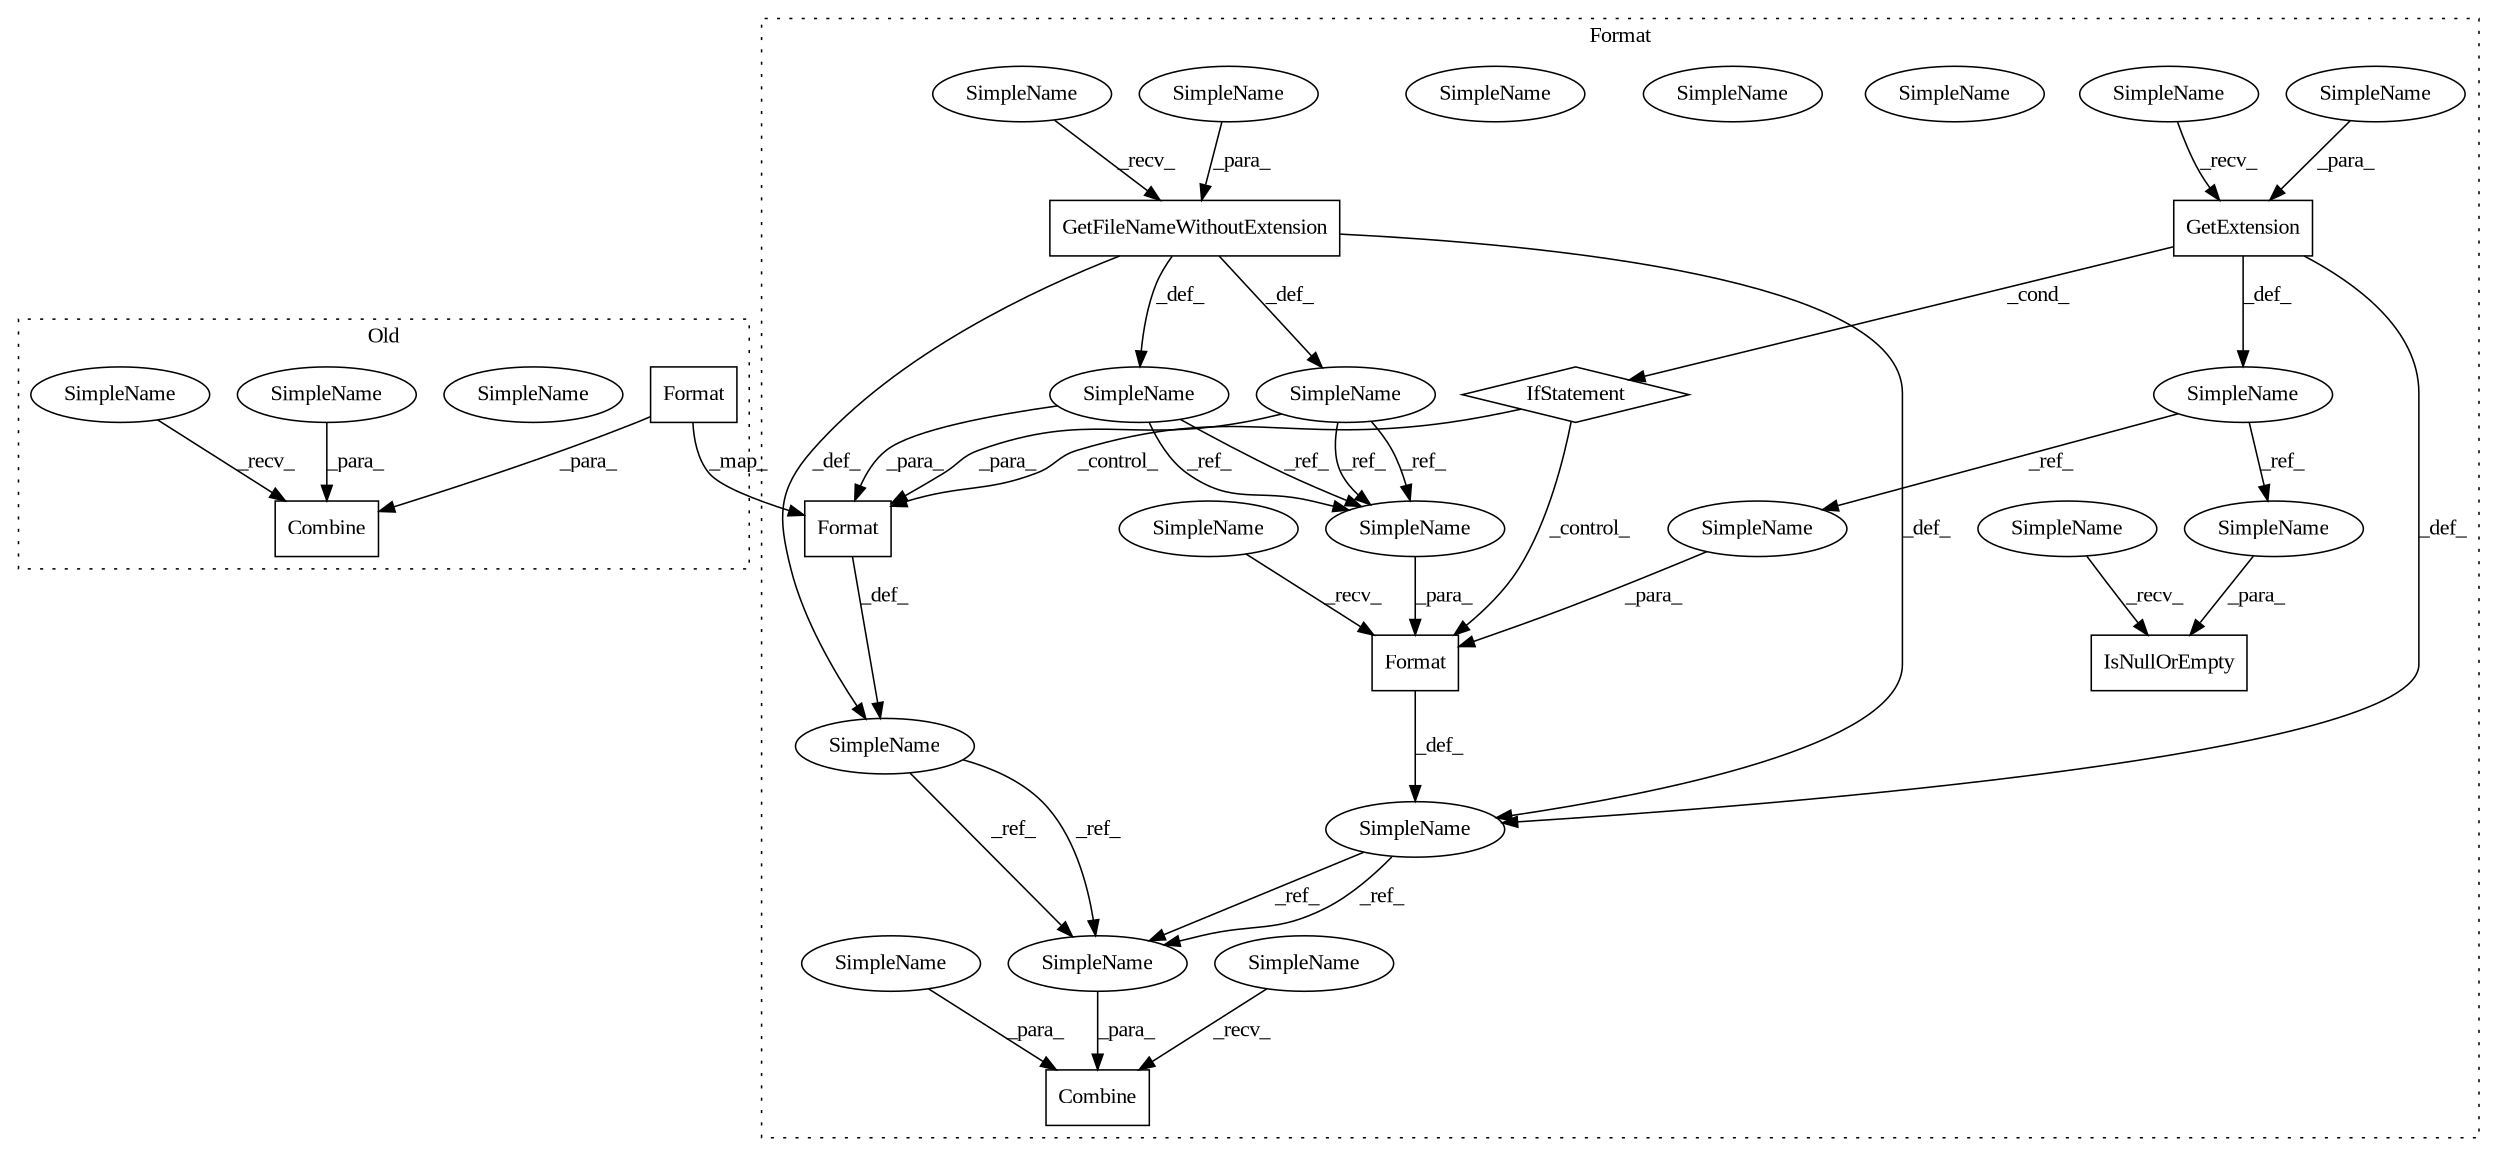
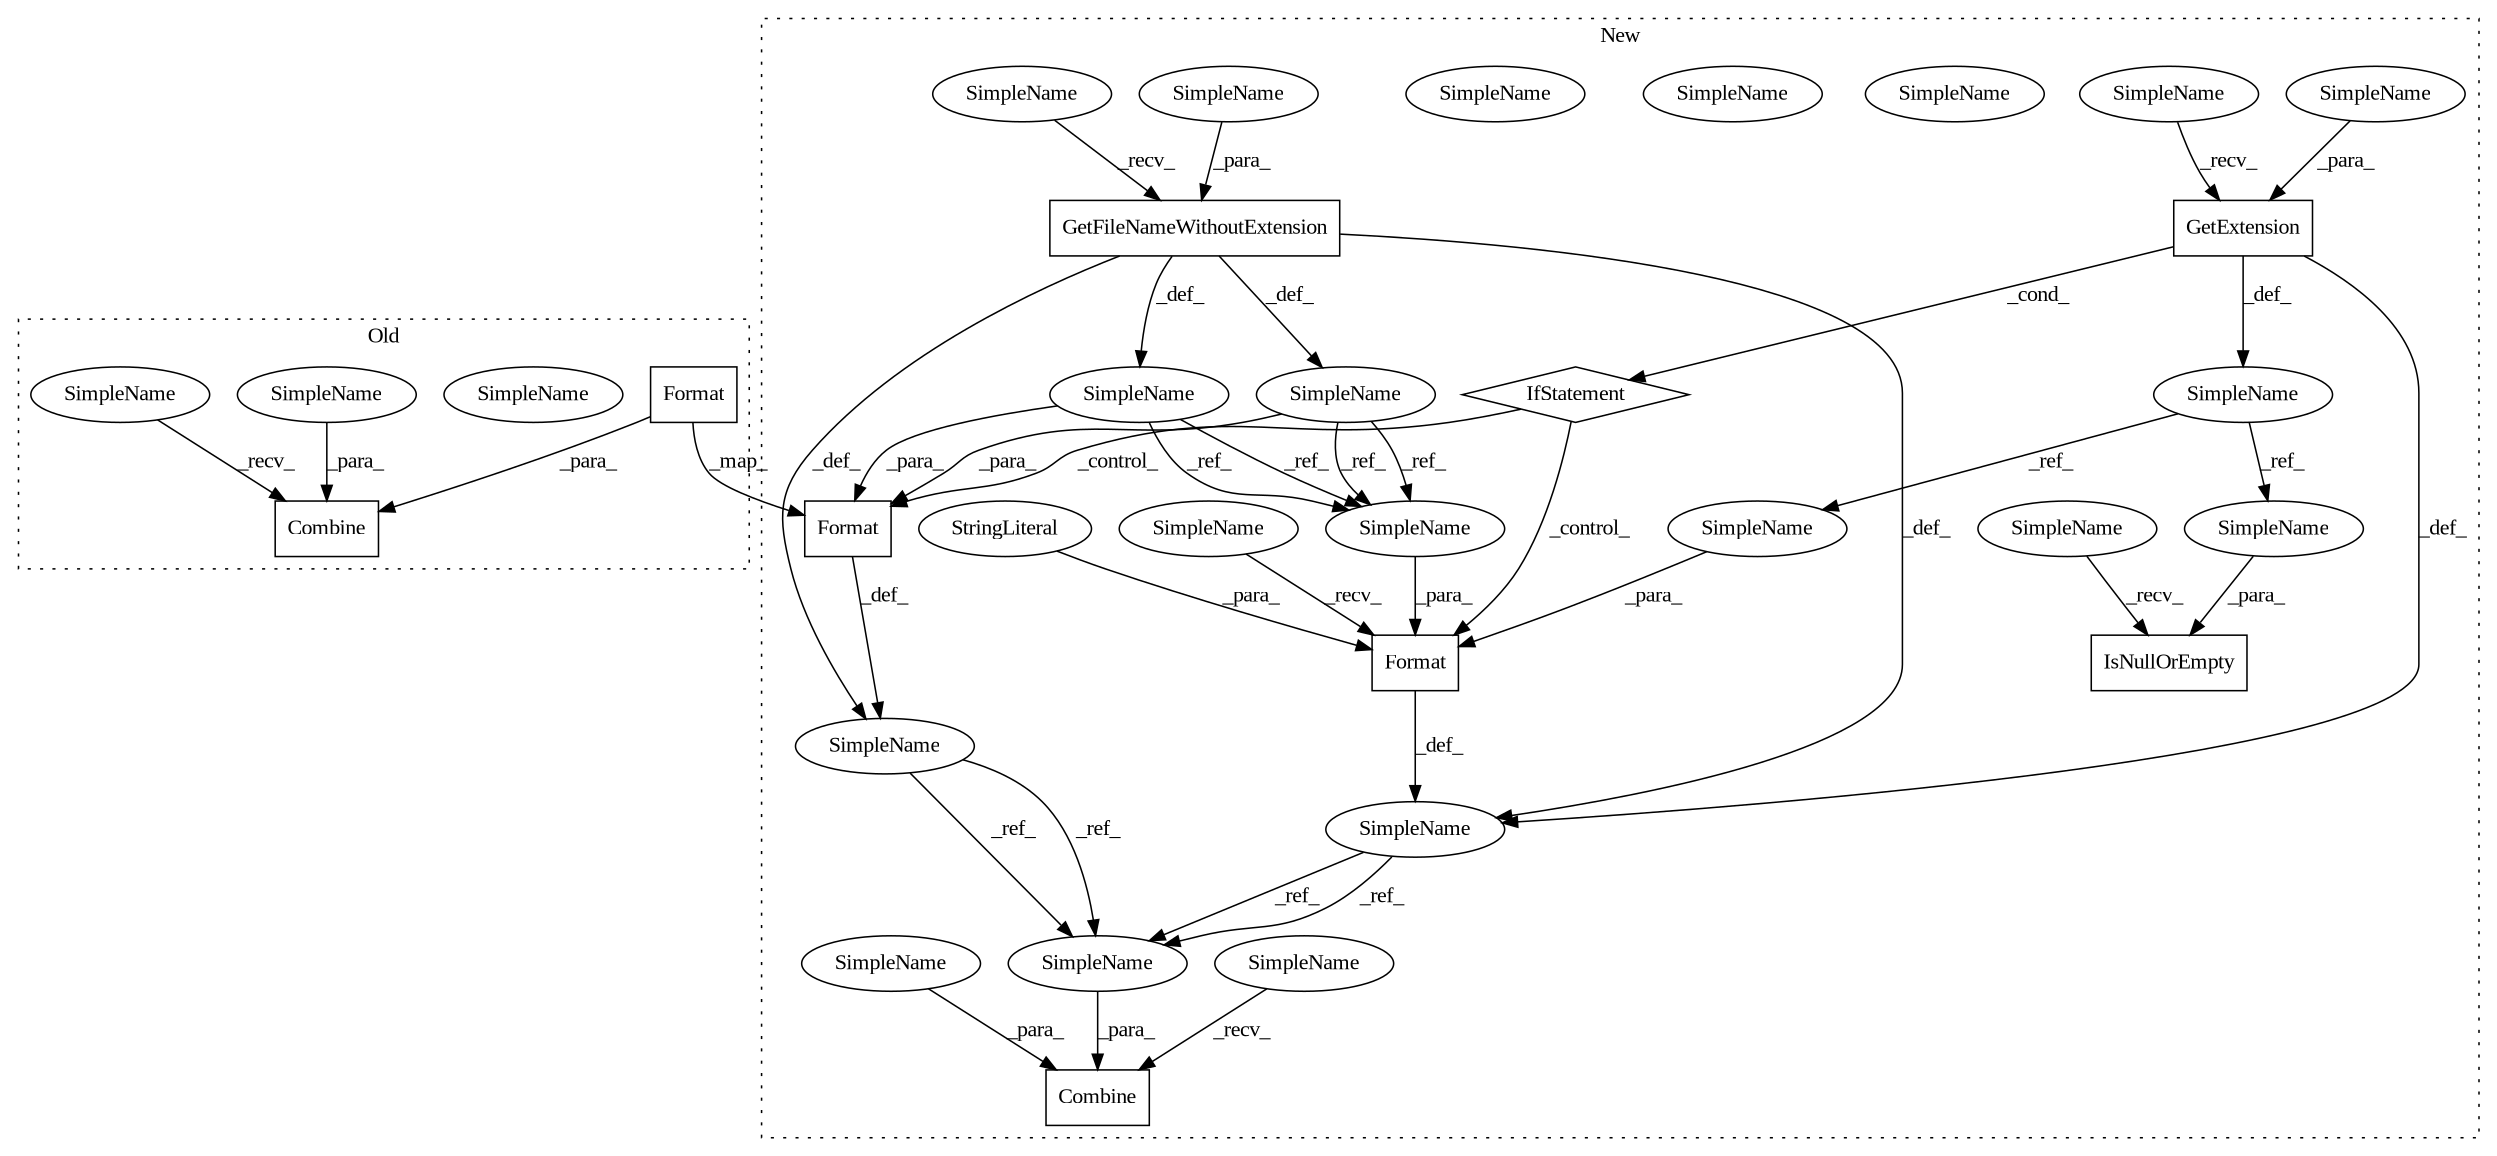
cluster "Format": label "Format" -> "New"
node "StringLiteral": added
